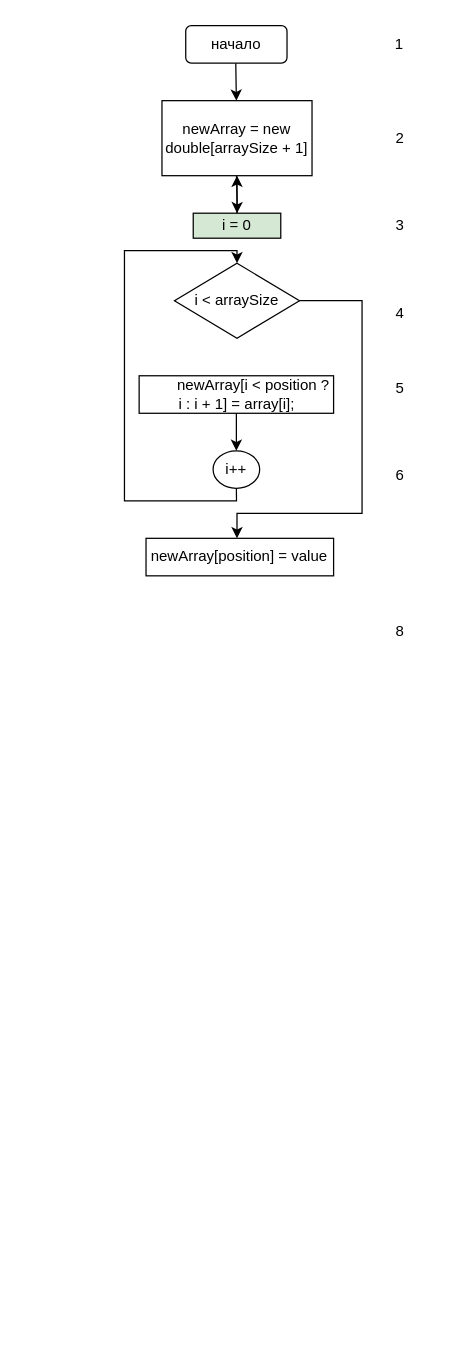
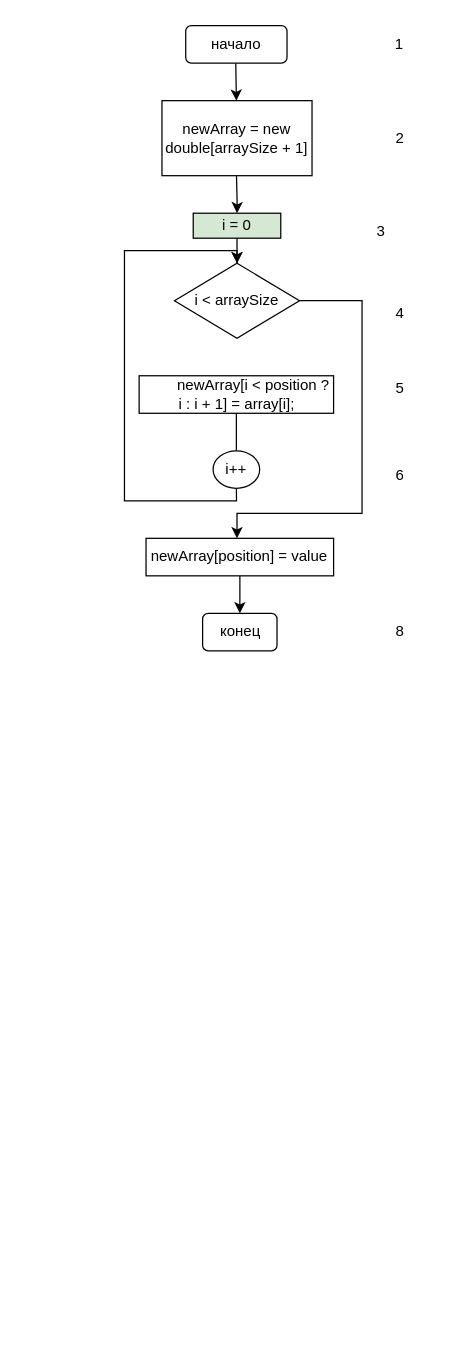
edge "i = 0" -> "newArray = new double[arraySize + 1]": now "i = 0" -> "i < arraySize"
node "3": moved (399, 226) -> (381, 232)
edge "newArray[i < position ? i : i + 1] = array[i];" -> "i++": arrowhead classic -> none
edge "newArray[position] = value" -> "конец": added
node "конец": added
